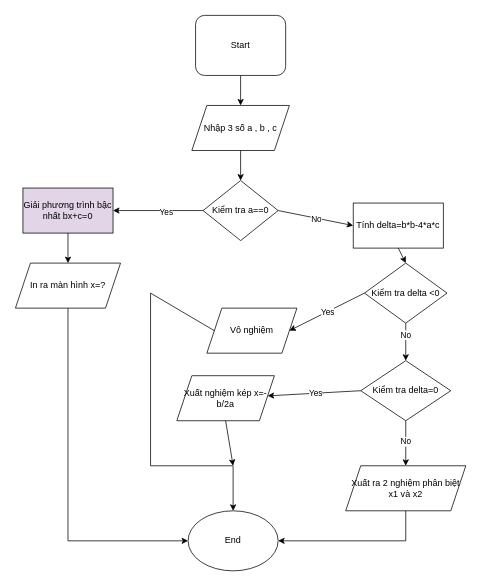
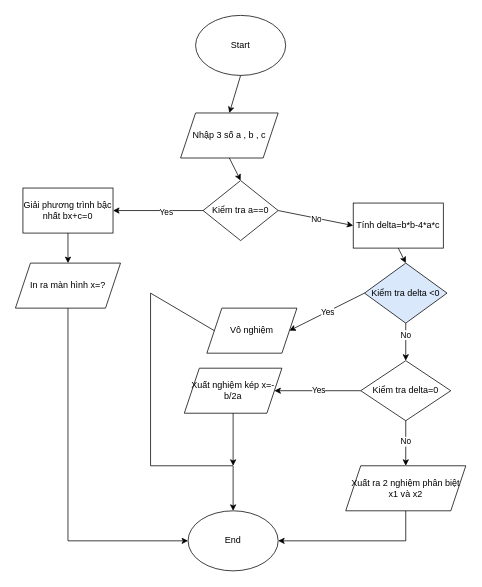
node "Start": shape rounded rectangle -> ellipse
node "Nhập 3 số a , b , c": moved (240, 128) -> (229, 135)
node "Giải phương trình bậc nhất bx+c=0": fillcolor #e1d5e7 -> #ffffff
node "Kiểm tra delta <0": fillcolor #ffffff -> #dae8fc
node "Xuất nghiệm kép x=-b/2a": moved (225, 398) -> (233, 390)
